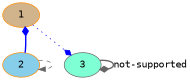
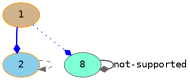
edge "2" -> "1": reversed
node "3": label "3" -> "8"
